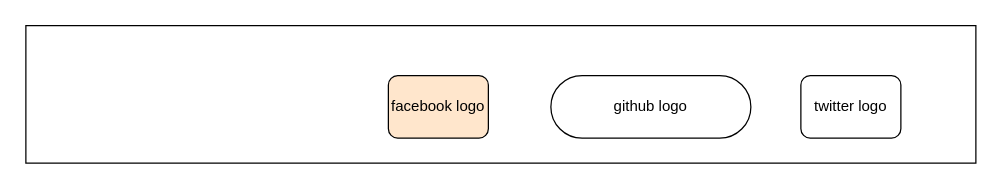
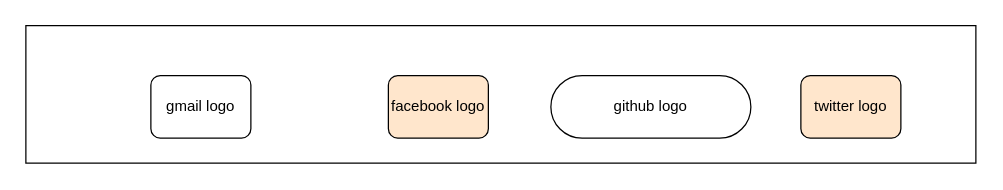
node "gmail logo": added
node "twitter logo": fillcolor #ffffff -> #ffe6cc
